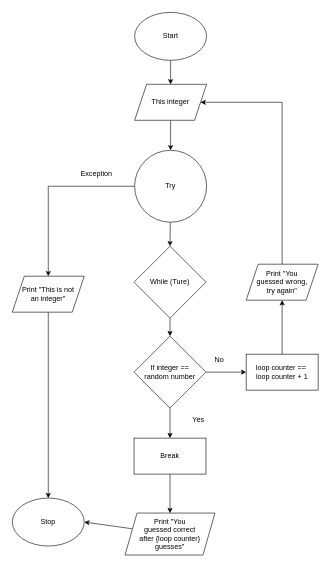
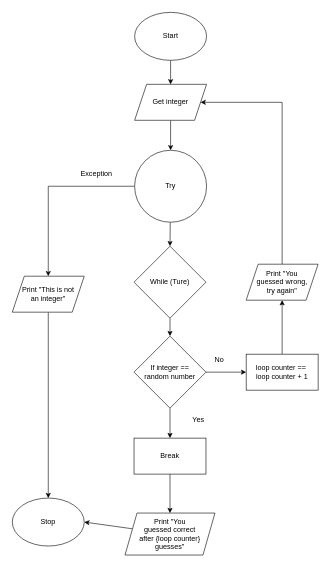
node "This integer": label "This integer" -> "Get integer"
